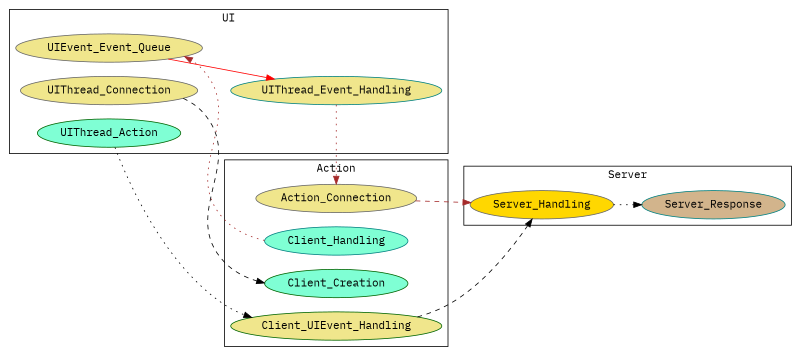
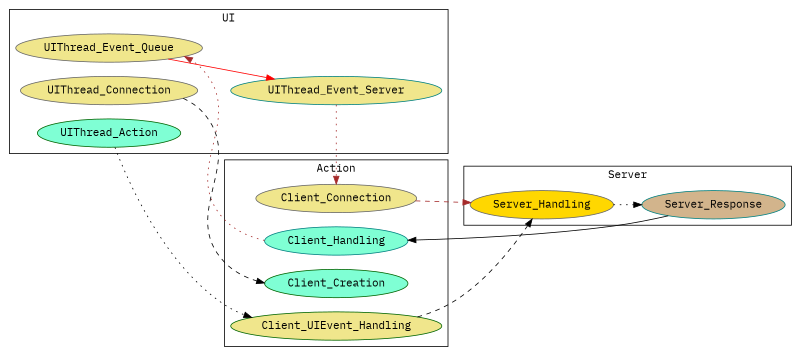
node "UIEvent_Event_Queue": label "UIEvent_Event_Queue" -> "UIThread_Event_Queue"
node "UIThread_Event_Handling": label "UIThread_Event_Handling" -> "UIThread_Event_Server"
node "Action_Connection": label "Action_Connection" -> "Client_Connection"
edge "Server_Response" -> "Client_Handling": added
